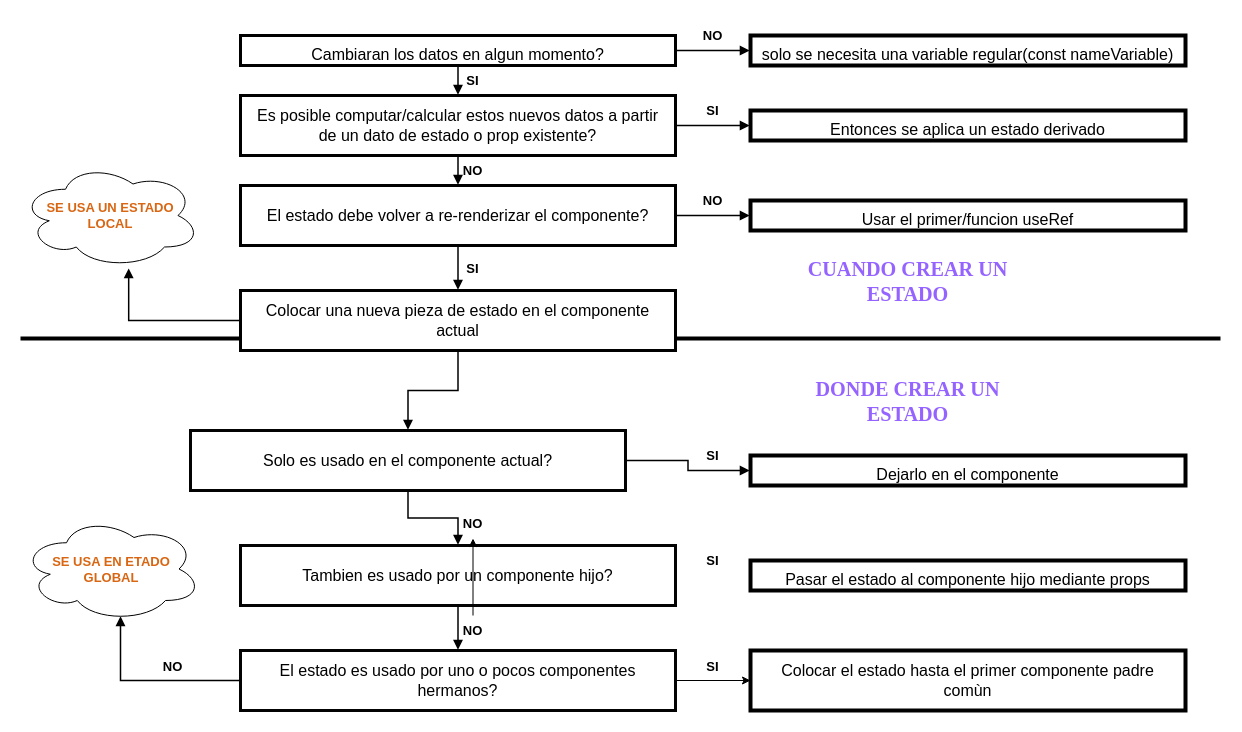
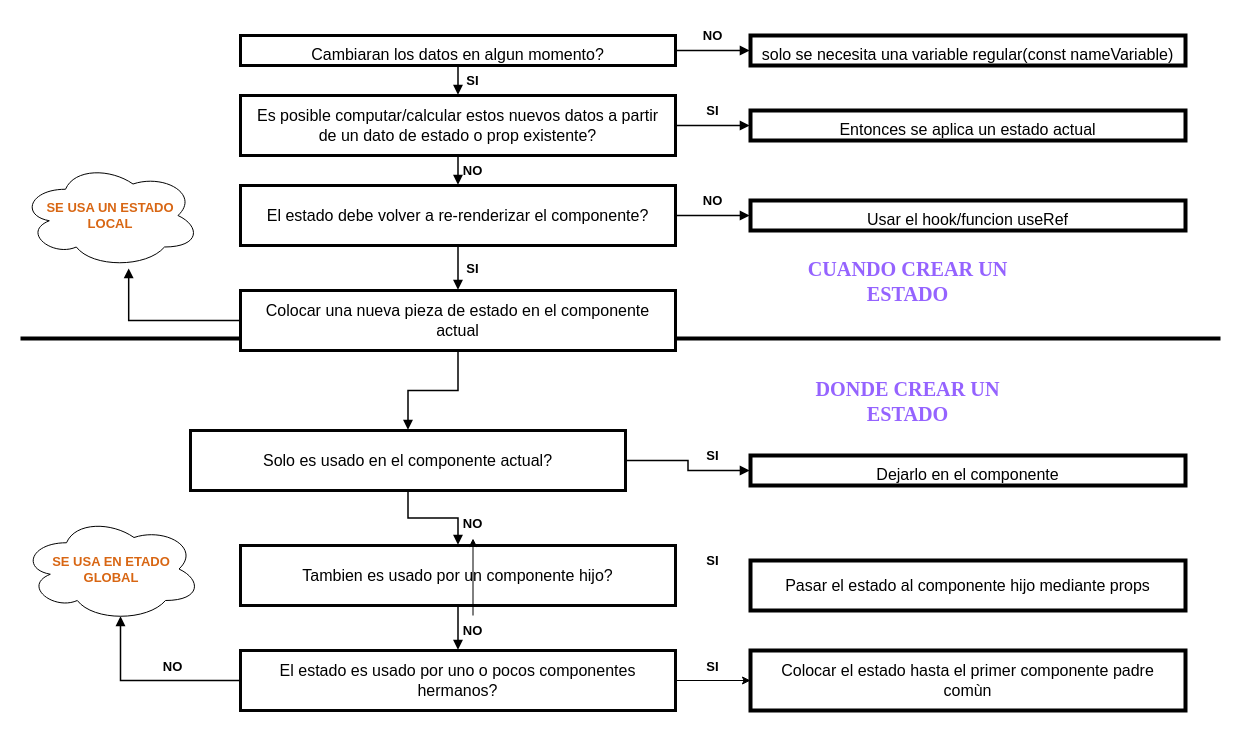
node "Entonces se aplica un estado derivado": label "Entonces se aplica un estado derivado" -> "Entonces se aplica un estado actual"
node "Usar el primer/funcion useRef": label "Usar el primer/funcion useRef" -> "Usar el hook/funcion useRef"
node "Pasar el estado al componente hijo mediante props": size 435x30 -> 435x50
